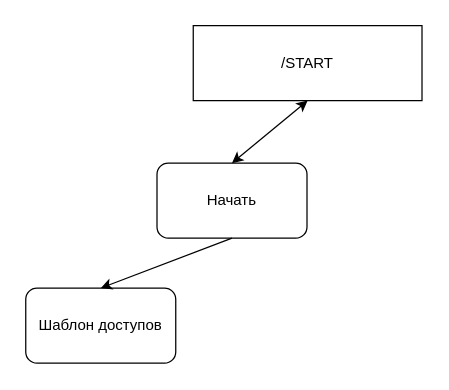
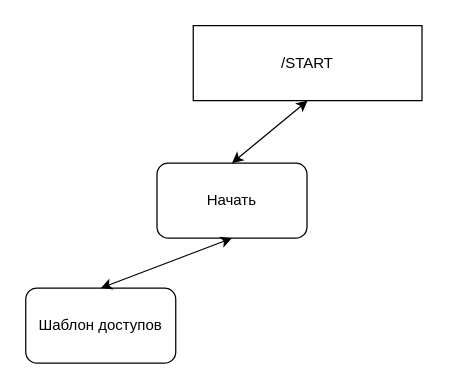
edge "Начать" -> "Шаблон доступов": arrowhead none -> classic
